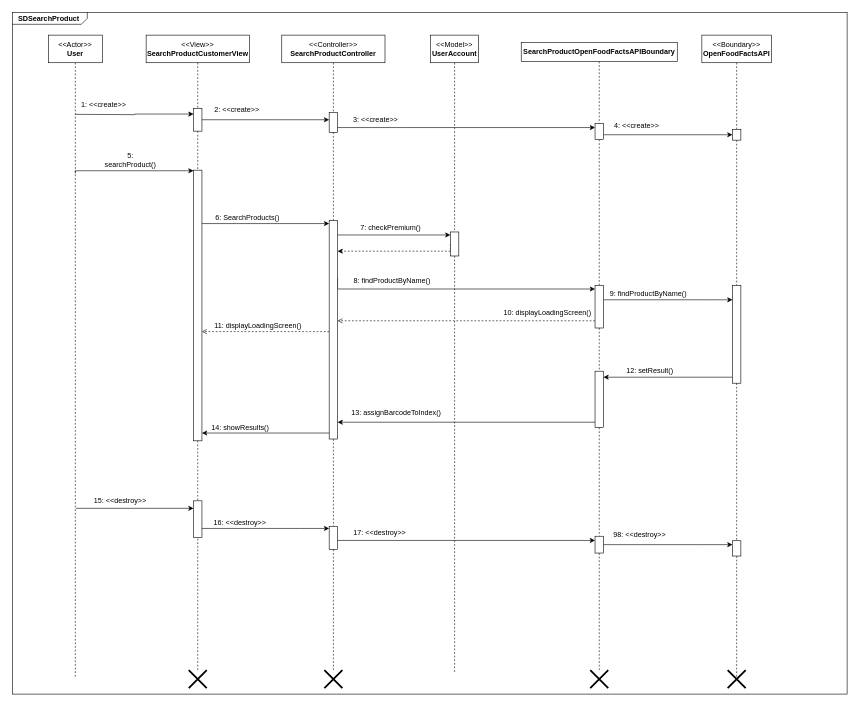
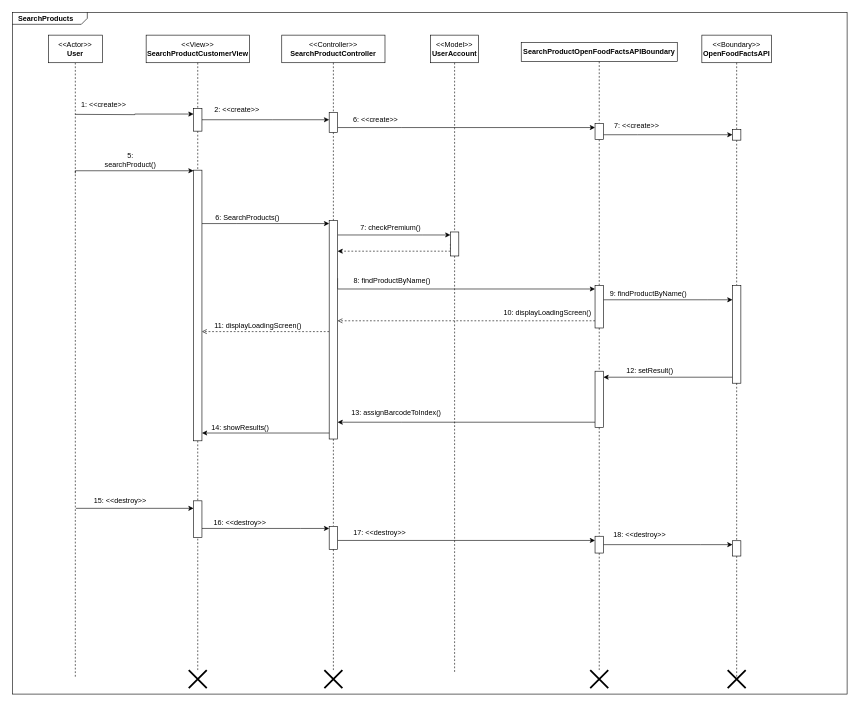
node "SDSearchProduct": label "SDSearchProduct" -> "SearchProducts"
node "3: <<create>>": label "3: <<create>>" -> "6: <<create>>"
node "4: <<create>>": label "4: <<create>>" -> "7: <<create>>"
node "98: <<destroy>>": label "98: <<destroy>>" -> "18: <<destroy>>"
